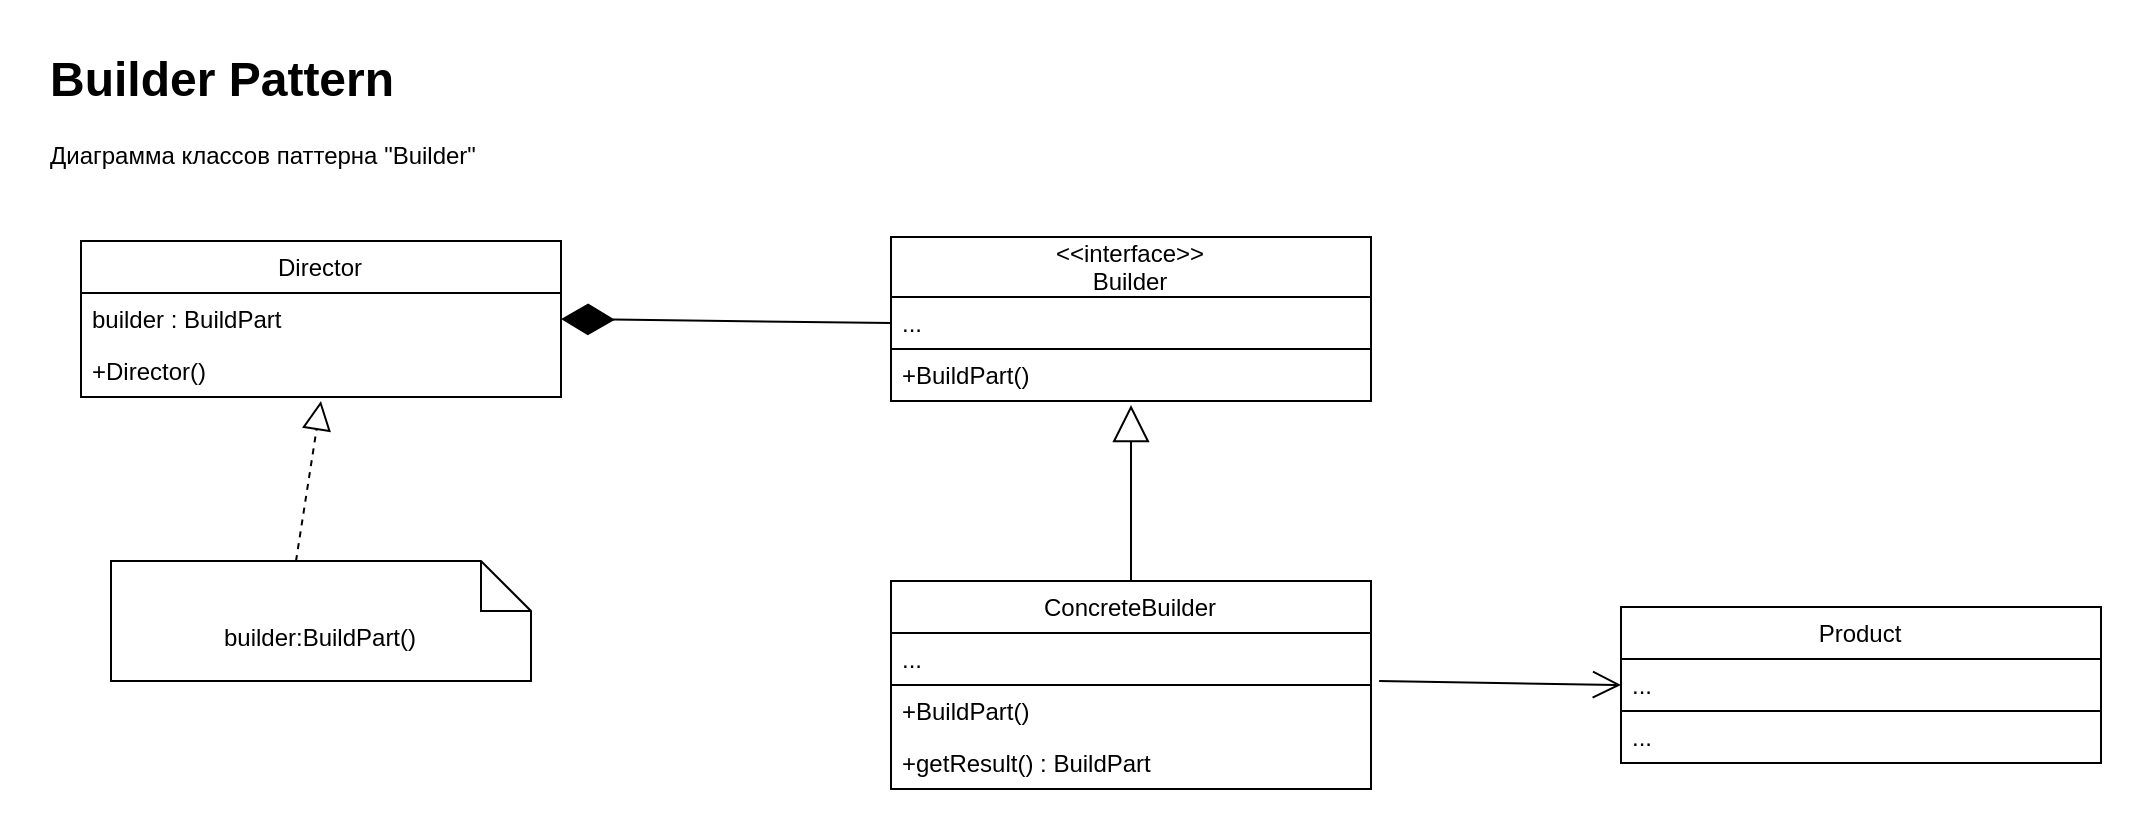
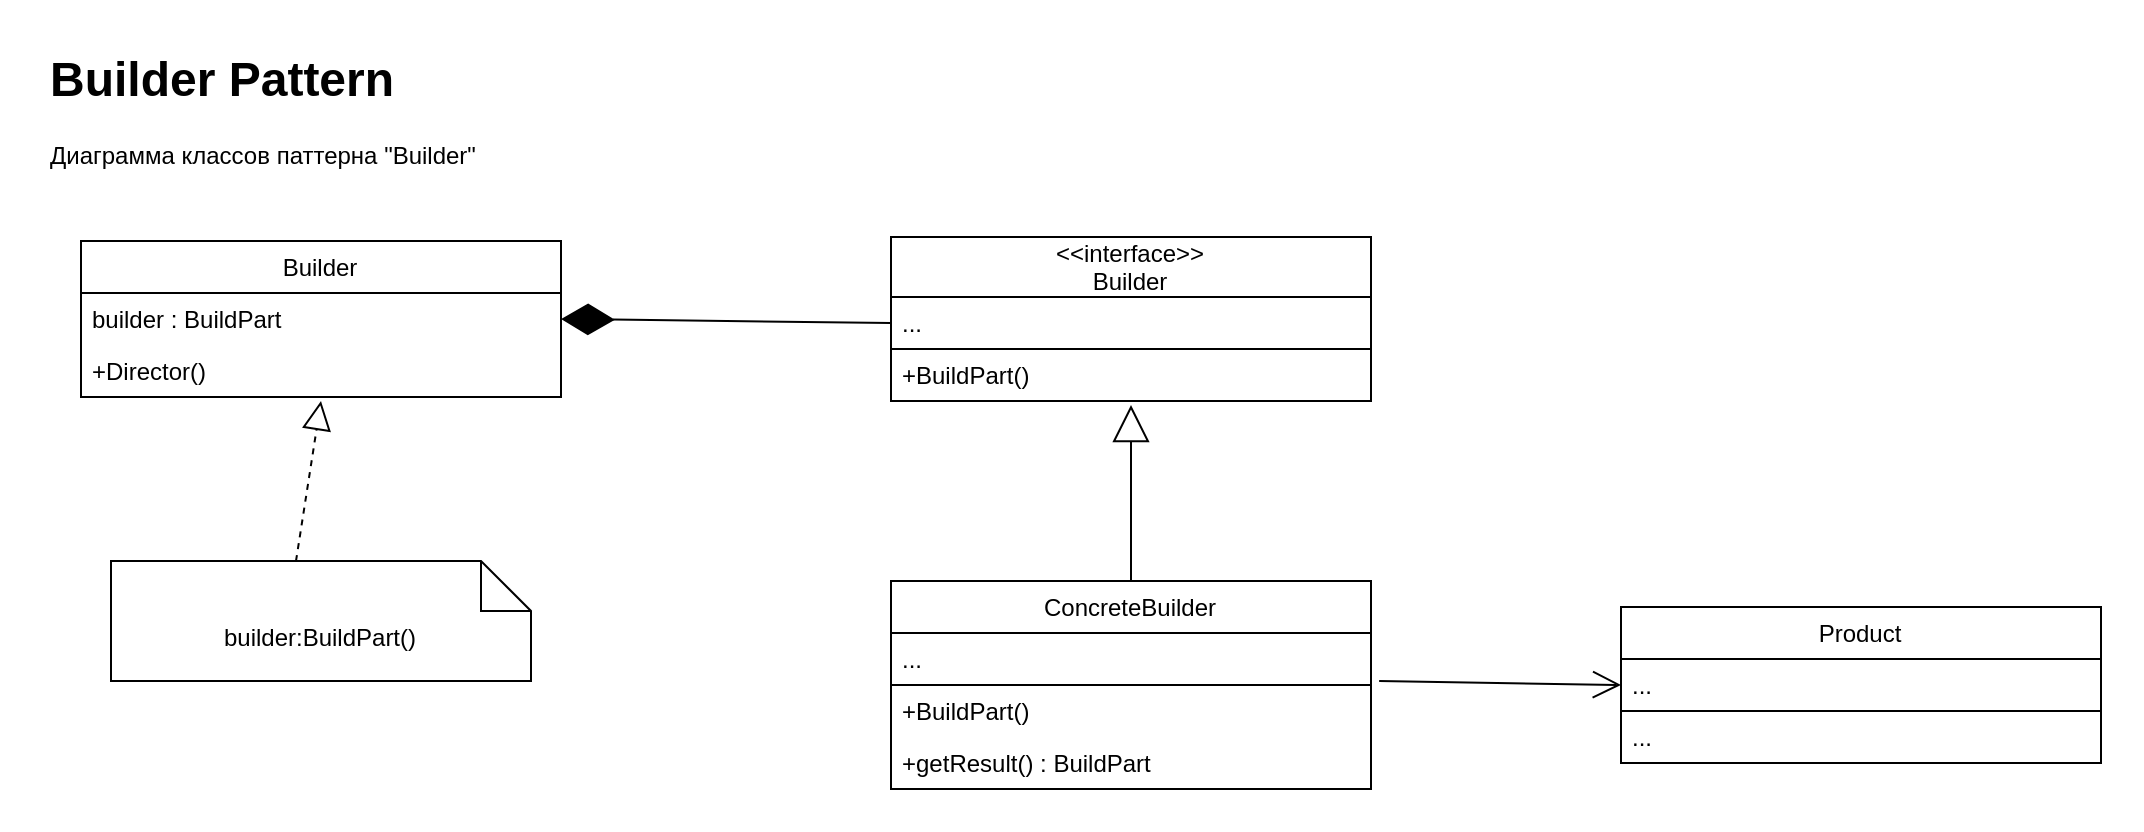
node "Director": label "Director" -> "Builder"
